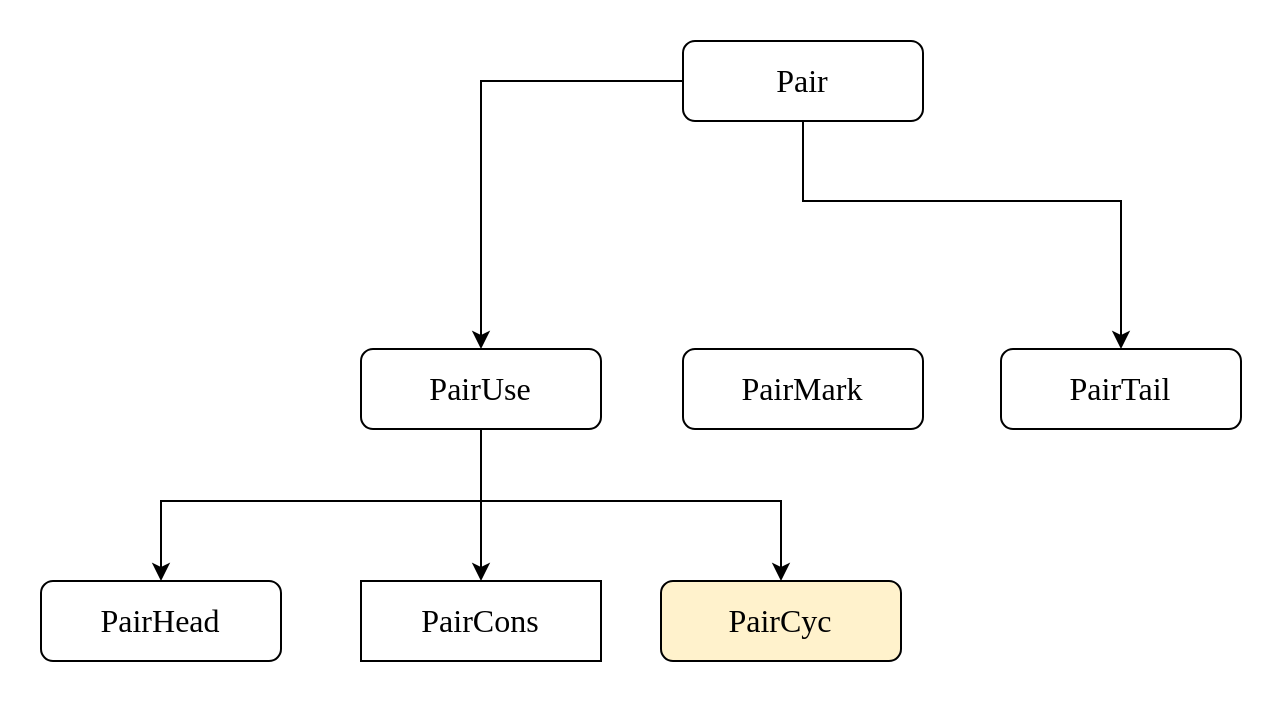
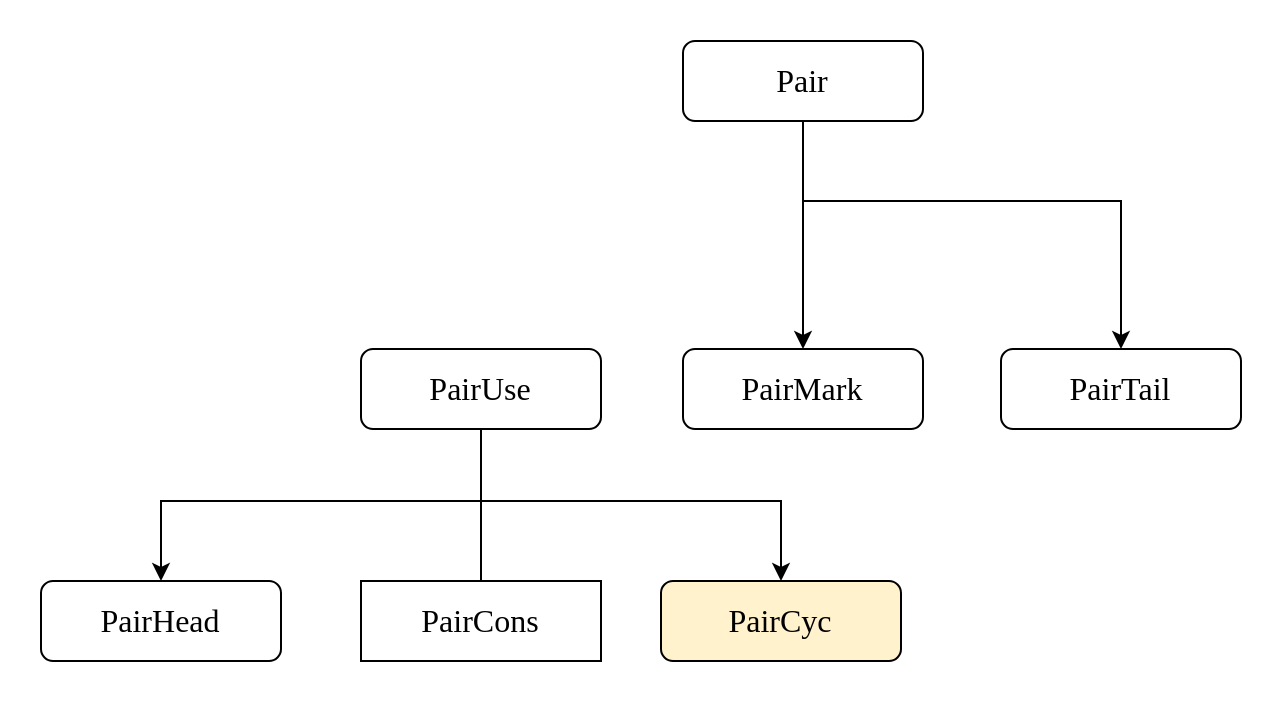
edge "Pair" -> "PairUse": now "Pair" -> "PairMark"
edge "PairUse" -> "PairCons": arrowhead classic -> none
